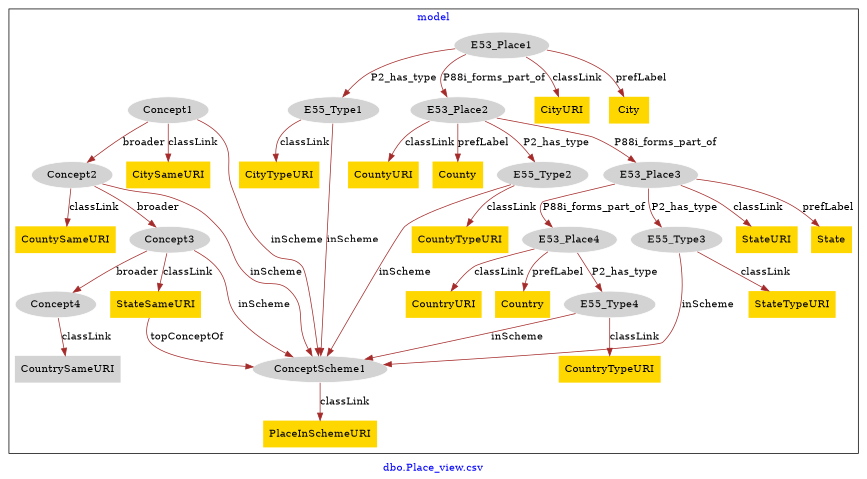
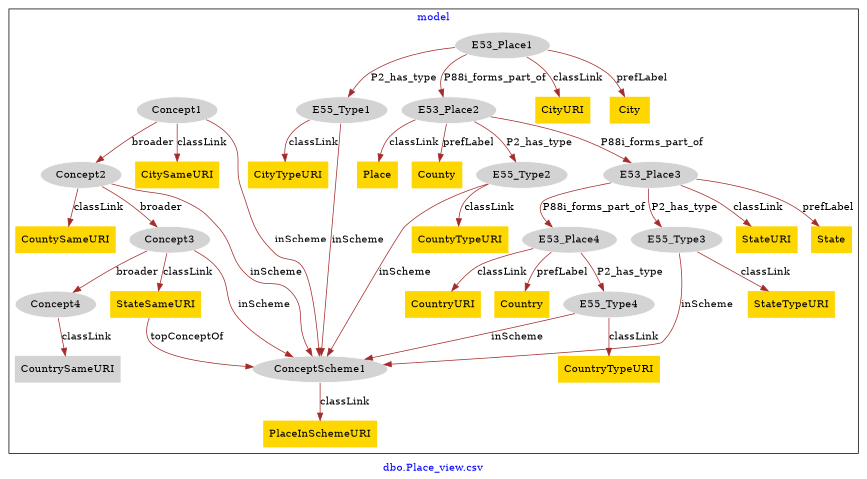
node "CountyURI": label "CountyURI" -> "Place"
